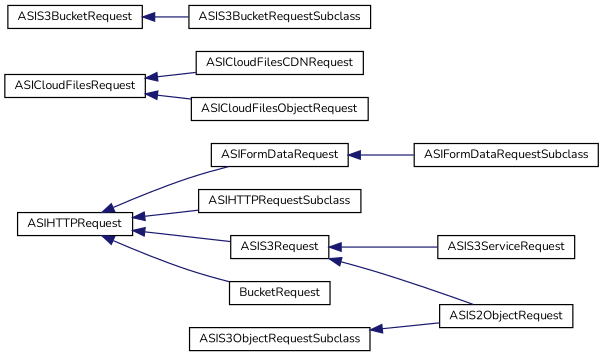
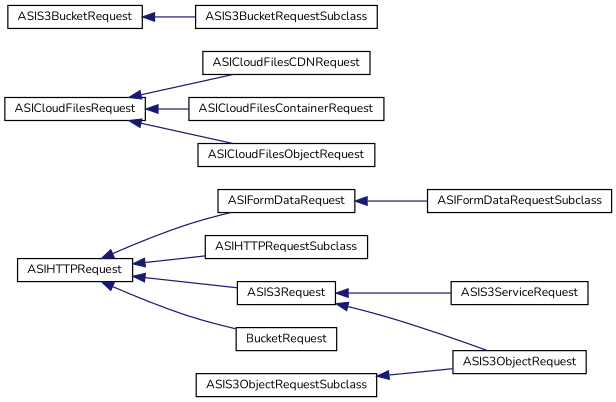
node "ASICloudFilesContainerRequest": added
node "ASIS2ObjectRequest": label "ASIS2ObjectRequest" -> "ASIS3ObjectRequest"
